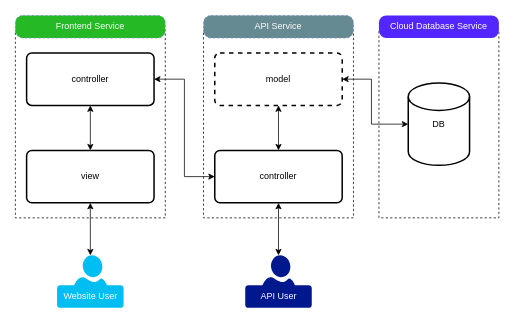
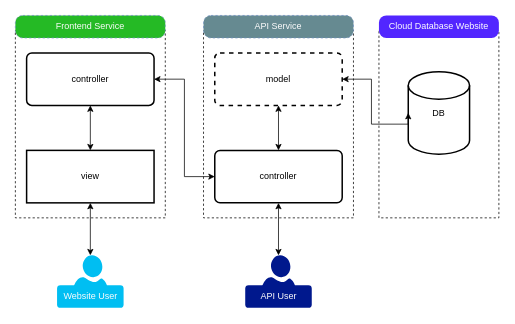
node "Cloud Database Service": label "Cloud Database Service" -> "Cloud Database Website"
node "DB": moved (439, 124) -> (439, 113)
node "view": shape rounded rectangle -> rectangle
